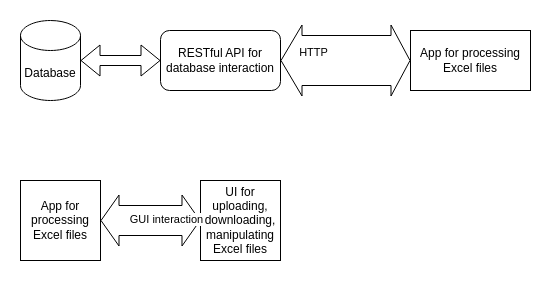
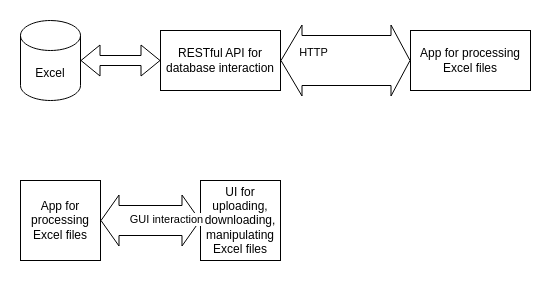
node "RESTful API for database interaction": shape rounded rectangle -> rectangle
node "Database": label "Database" -> "Excel"
